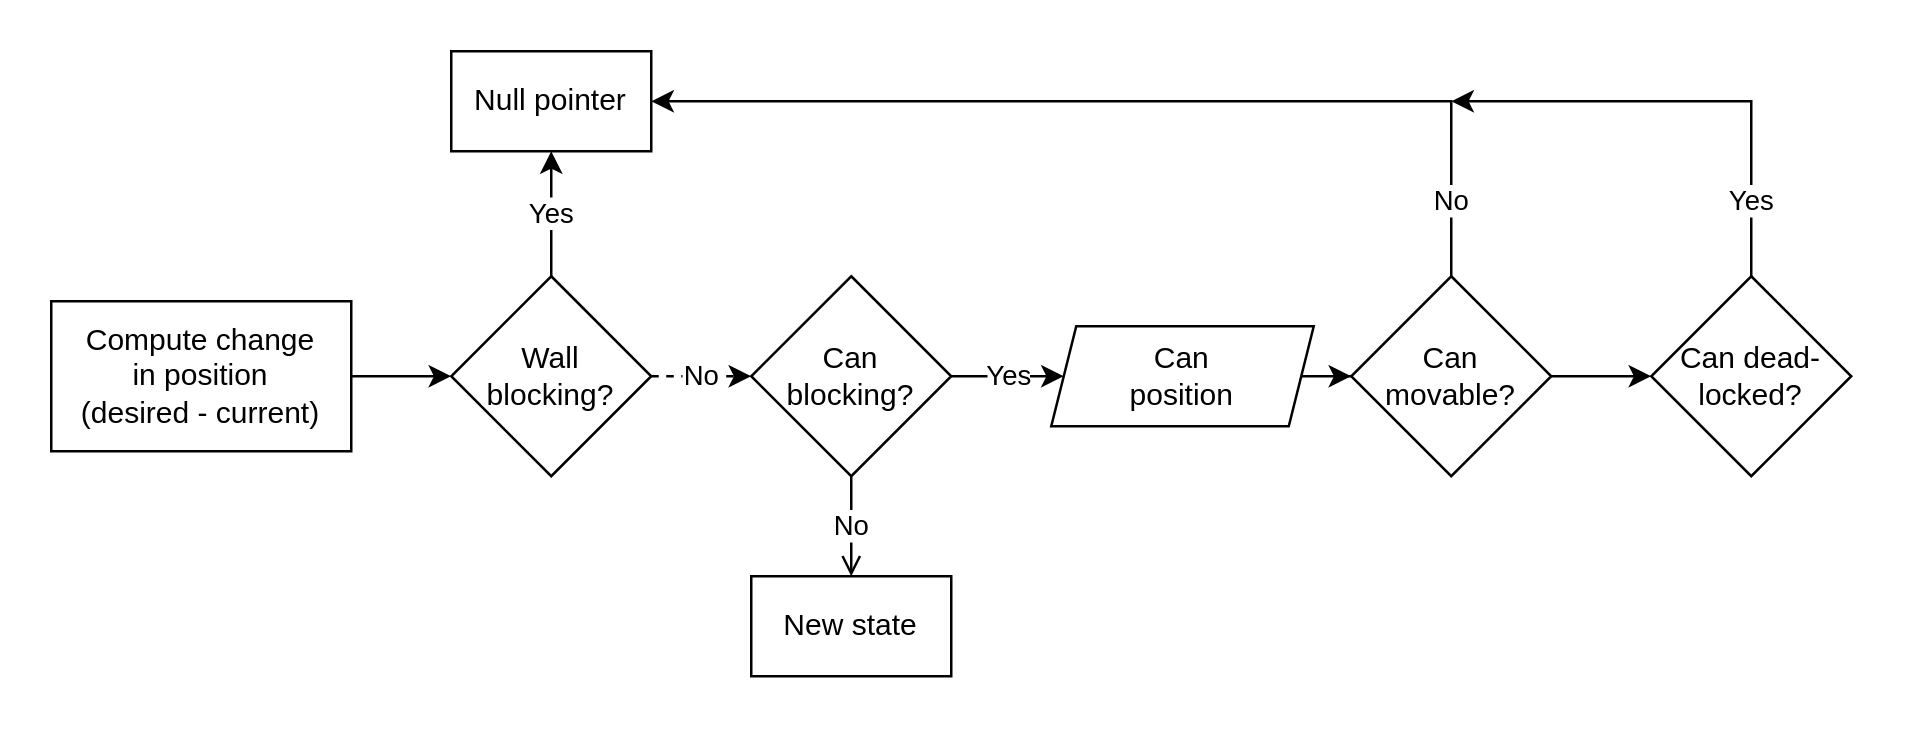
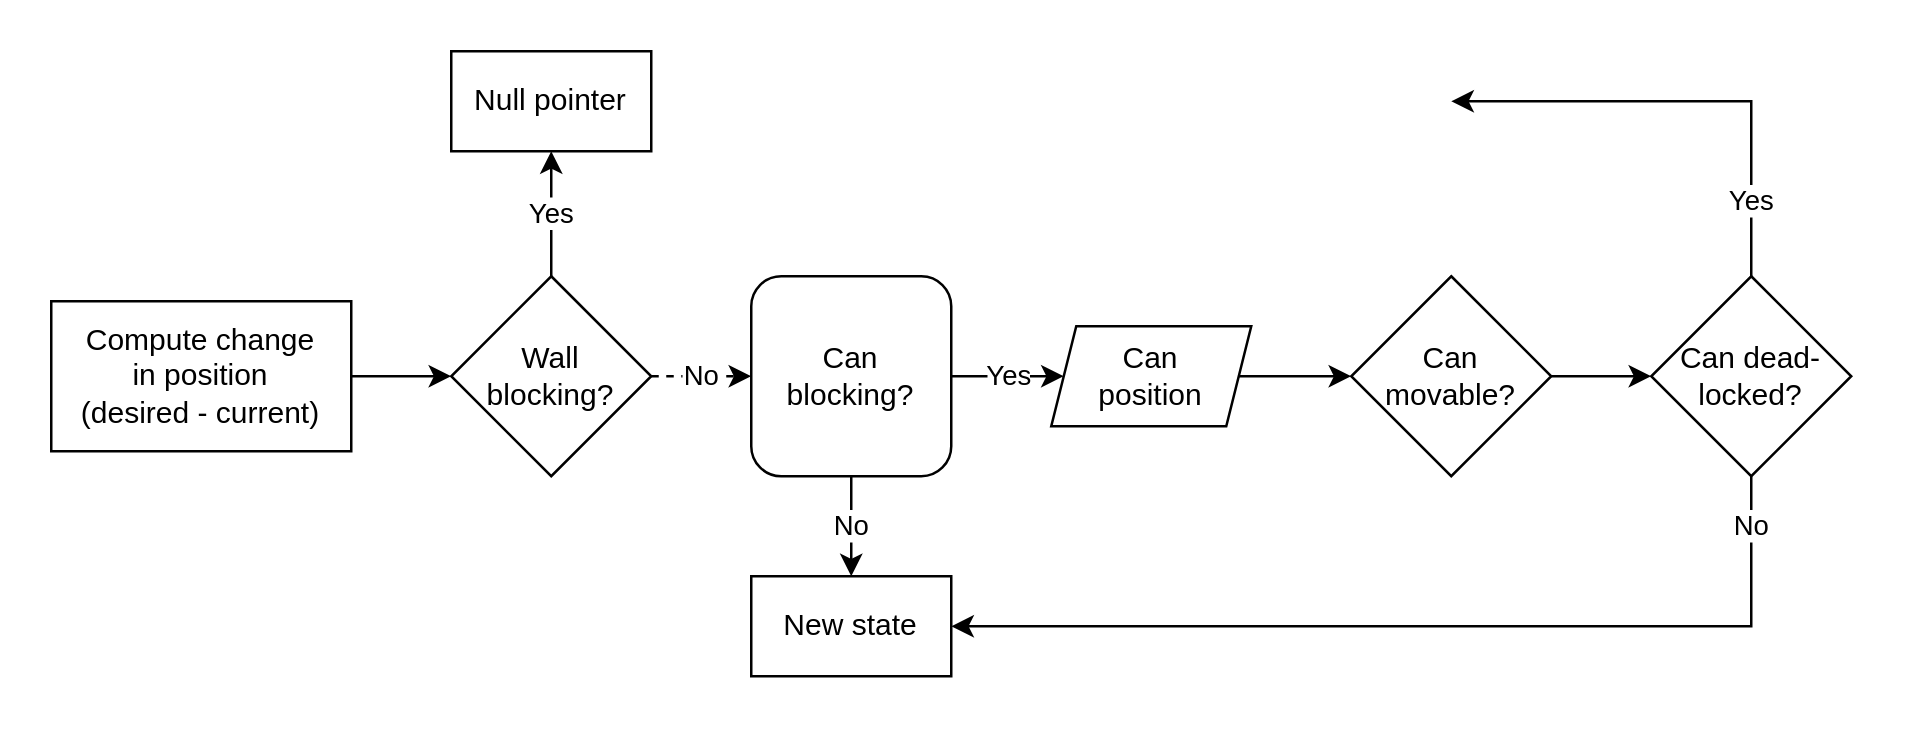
edge "Can movable?" -> "Null pointer": removed, label "No"
node "Can blocking?": shape diamond -> rounded rectangle
node "Can position": size 263x100 -> 200x100
edge "Can blocking?" -> "New state": arrowhead open -> classic
edge "Can dead- locked?" -> "New state": added, label "No"
